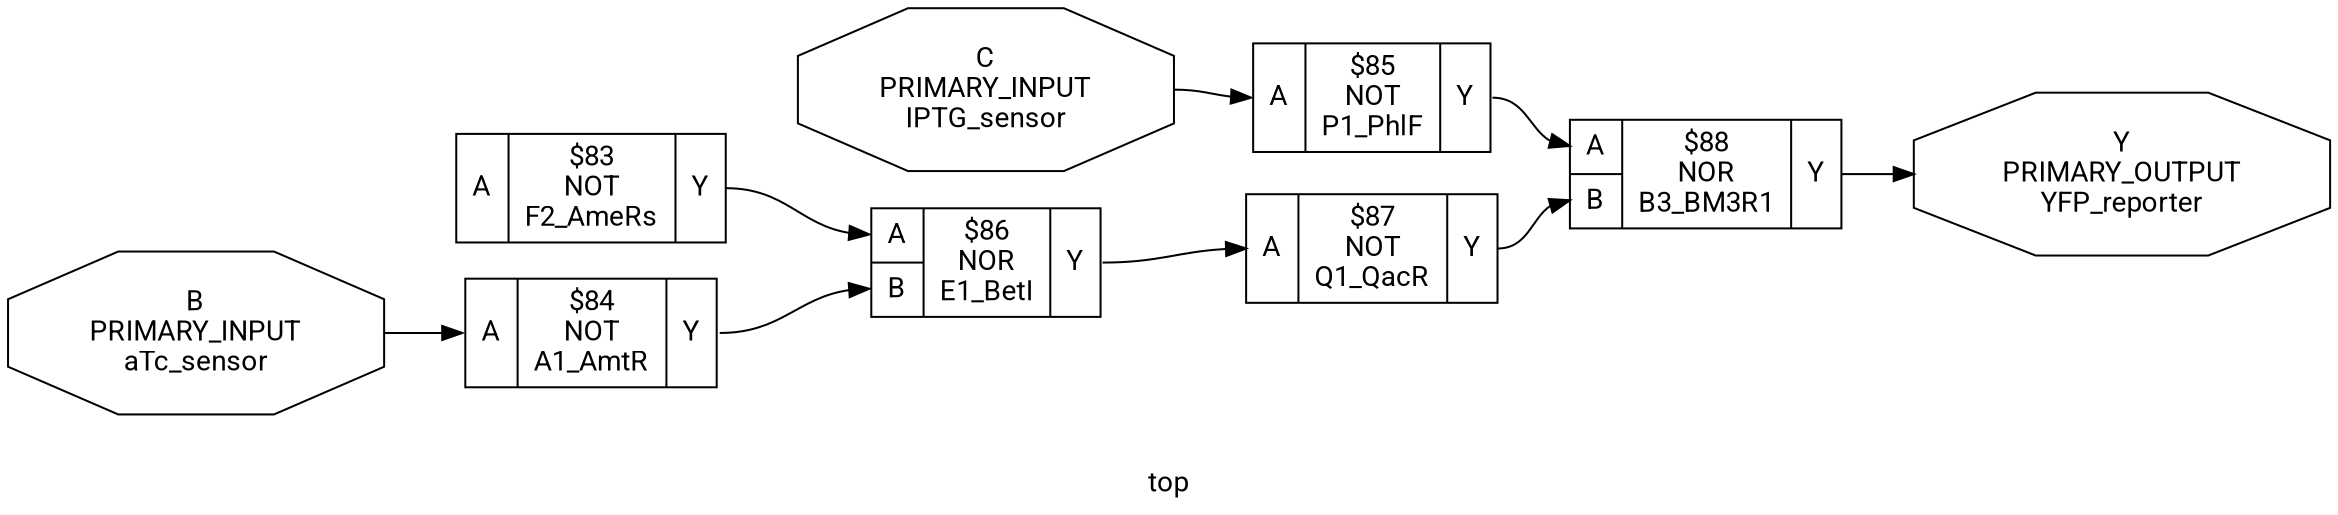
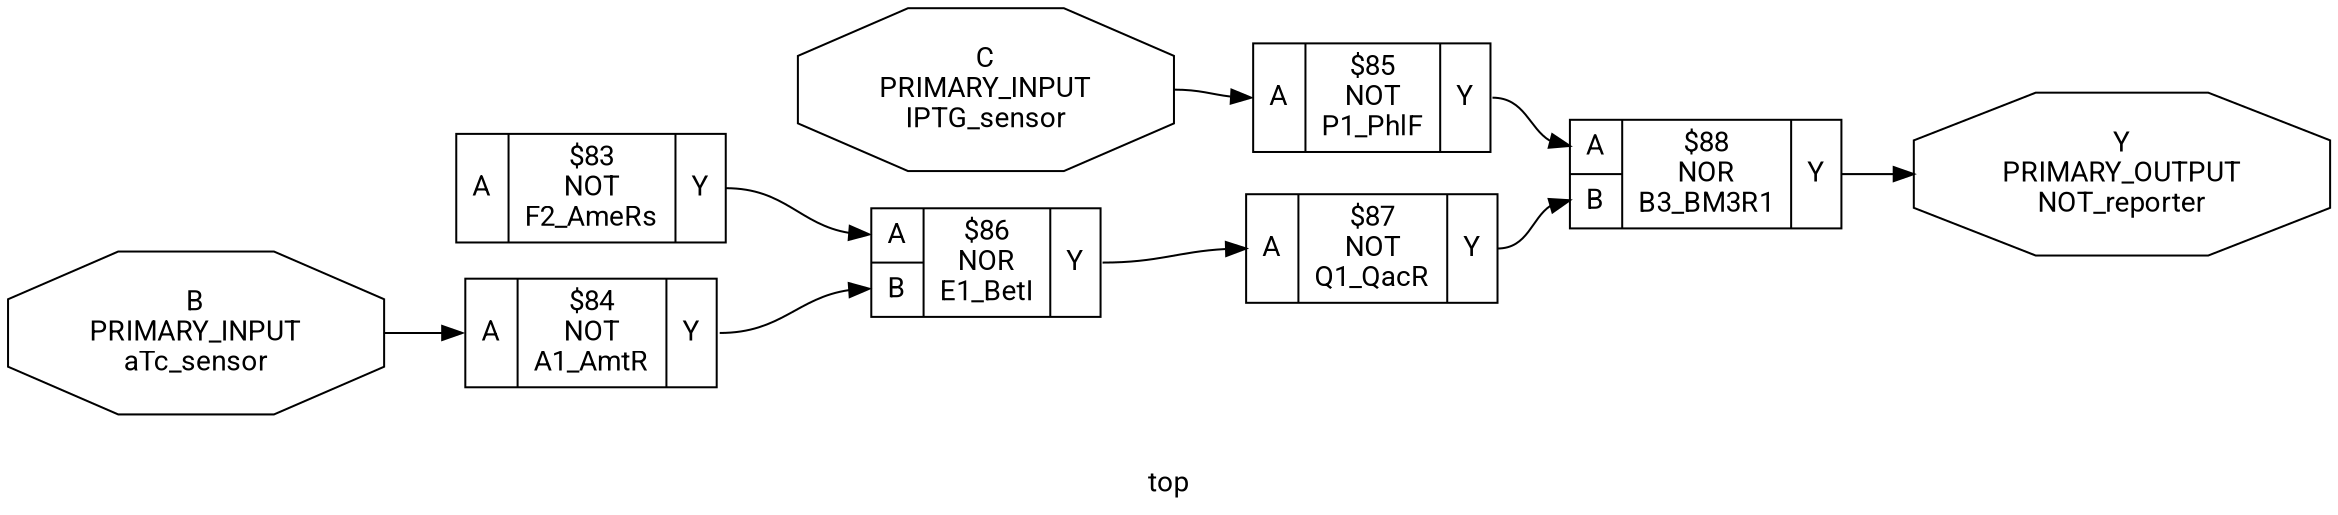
node "Y PRIMARY_OUTPUT YFP_reporter": label "Y PRIMARY_OUTPUT YFP_reporter" -> "Y PRIMARY_OUTPUT NOT_reporter"
